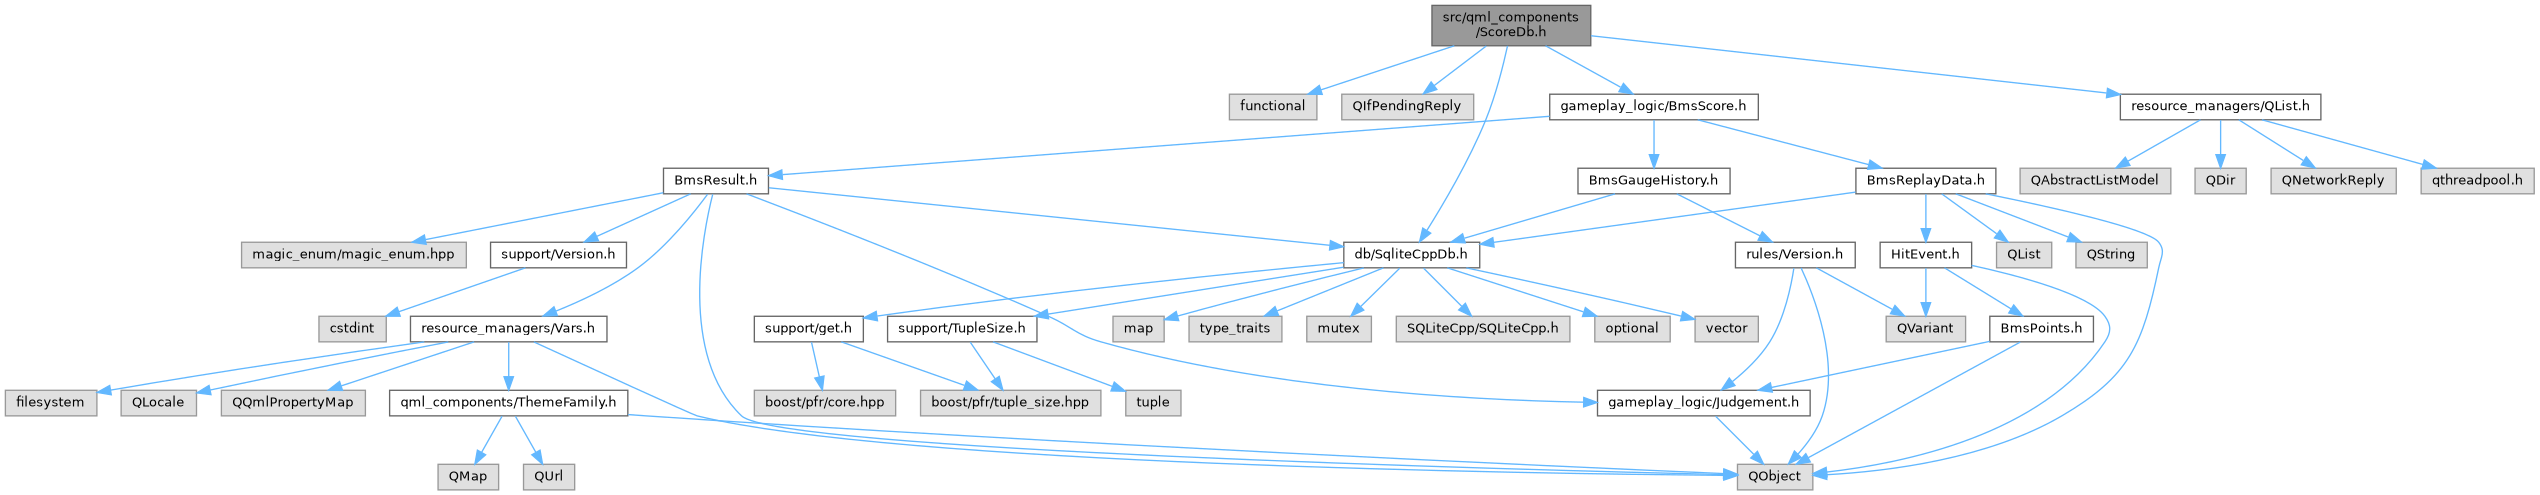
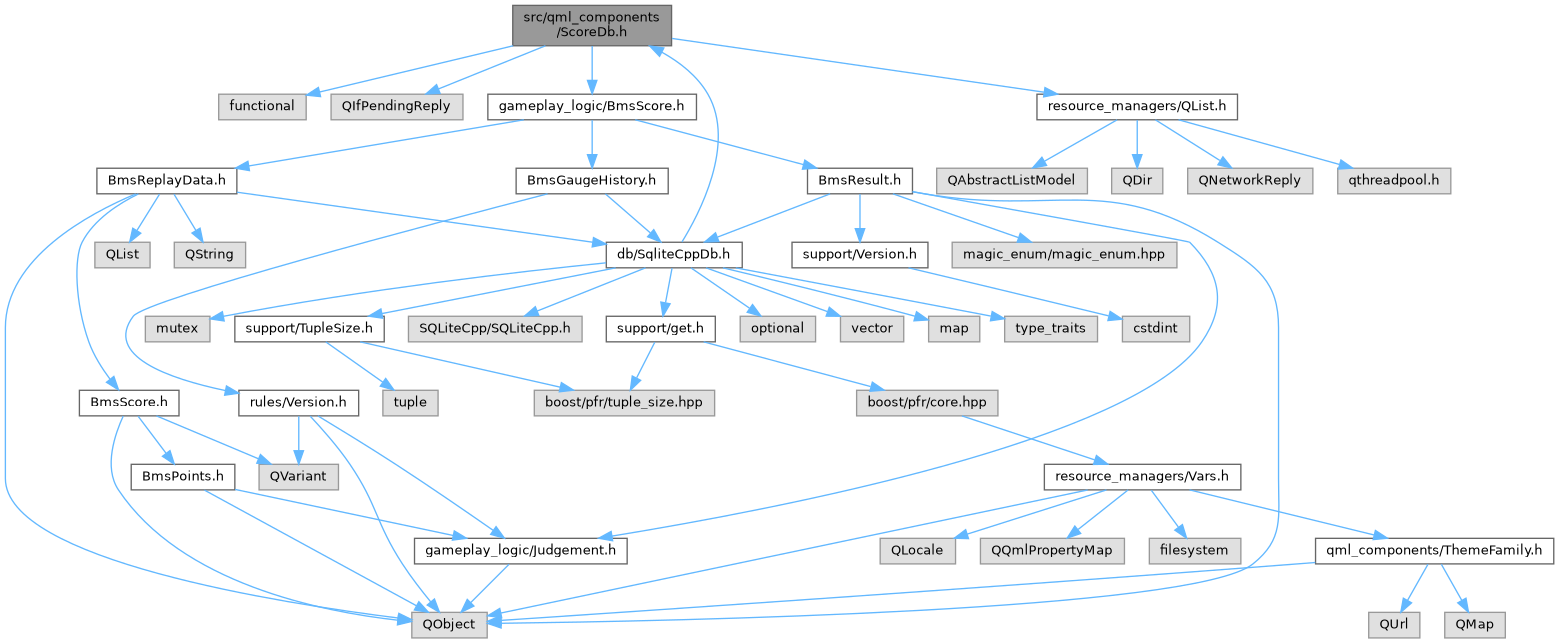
edge "src/qml_components /ScoreDb.h" -> "db/SqliteCppDb.h": reversed
node "HitEvent.h": label "HitEvent.h" -> "BmsScore.h"
edge "BmsResult.h" -> "resource_managers/Vars.h": now "boost/pfr/core.hpp" -> "resource_managers/Vars.h"
